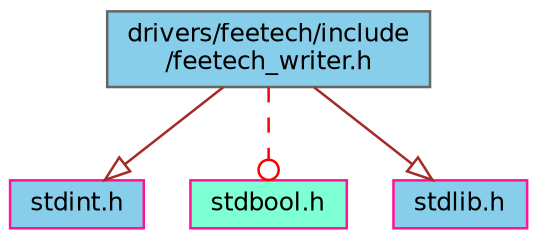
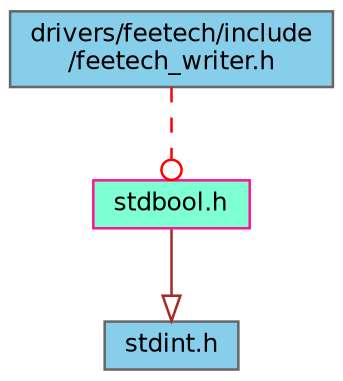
edge "drivers/feetech/include /feetech_writer.h" -> "stdint.h": now "stdbool.h" -> "stdint.h"
node "stdint.h": color deeppink -> gray40
node "stdlib.h": removed
